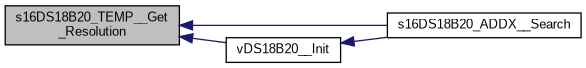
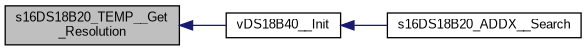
edge "s16DS18B20_ADDX__Search" -> "s16DS18B20_TEMP__Get _Resolution": removed
node "vDS18B20__Init": label "vDS18B20__Init" -> "vDS18B40__Init"
